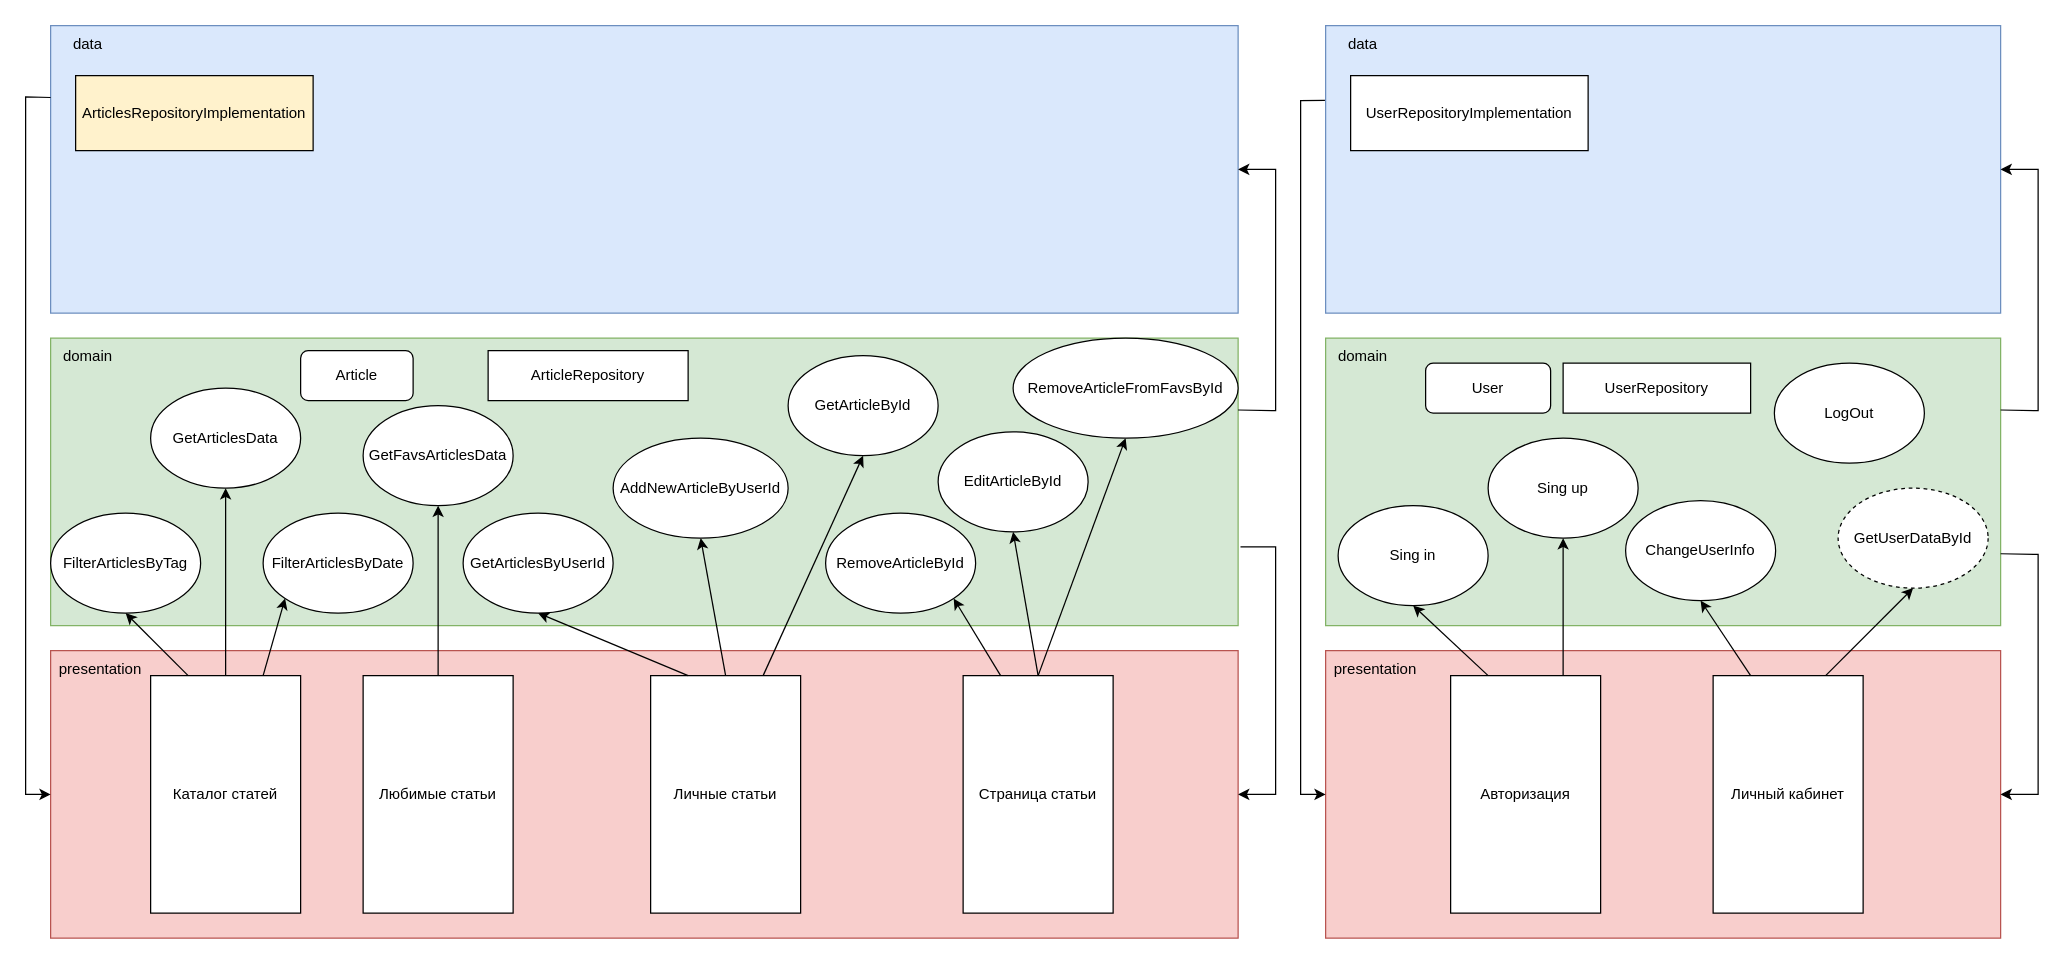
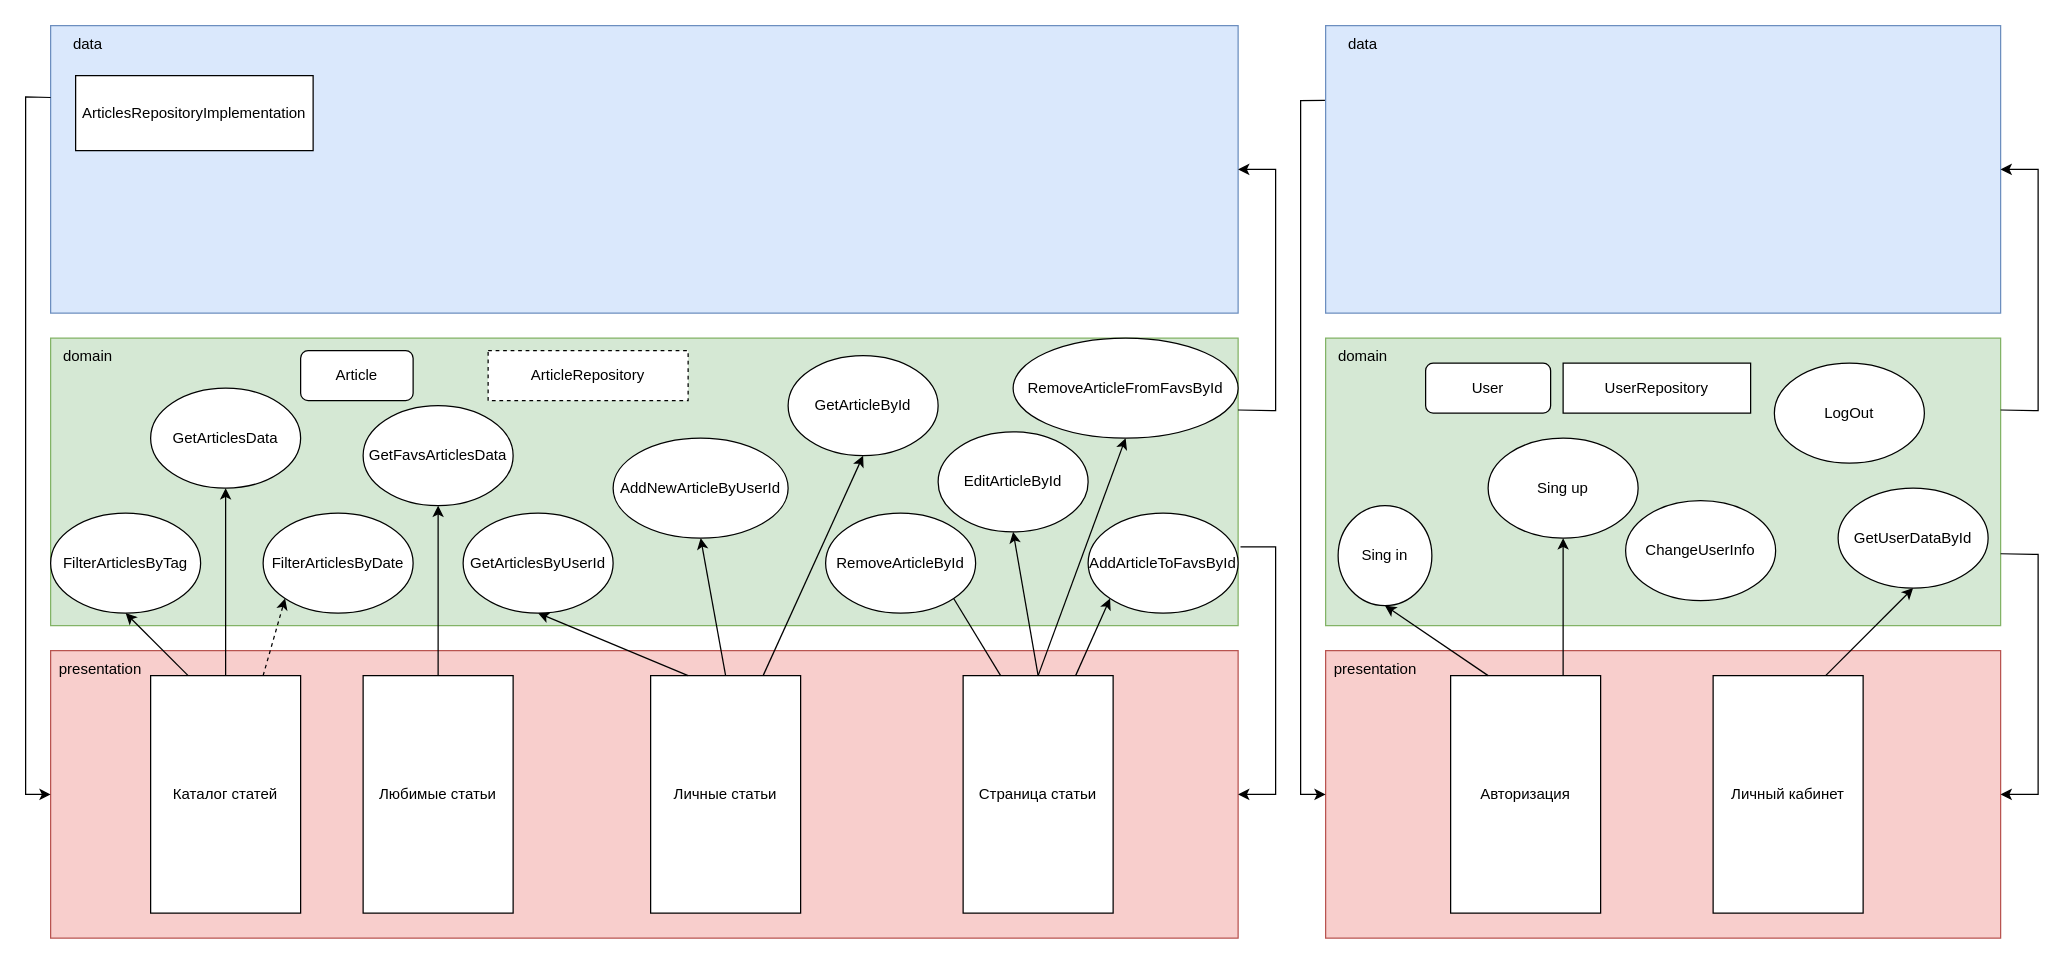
node "ArticlesRepositoryImplementation": fillcolor #fff2cc -> #ffffff
node "UserRepositoryImplementation": removed
node "ArticleRepository": style solid -> dashed
node "GetUserDataById": style dashed -> solid
node "Sing in": size 150x100 -> 94x100
node "AddArticleToFavsById": added
edge "Страница статьи" -> "RemoveArticleById": arrowhead classic -> none
edge "Каталог статей" -> "FilterArticlesByDate": style solid -> dashed
edge "Страница статьи" -> "AddArticleToFavsById": added
edge "Личный кабинет" -> "ChangeUserInfo": removed
